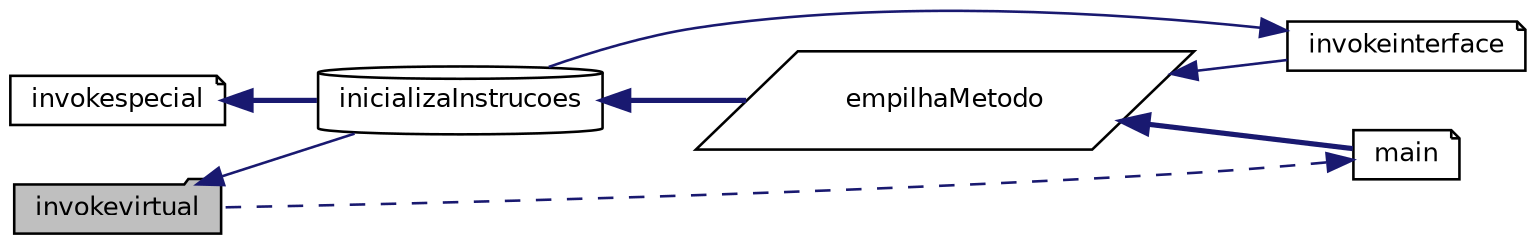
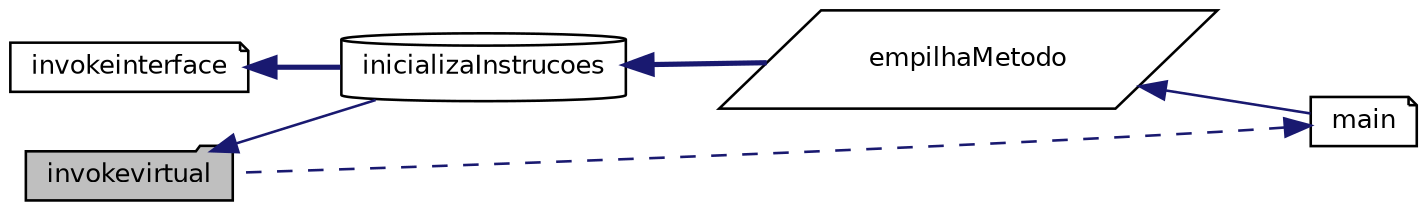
edge "inicializaInstrucoes" -> "invokeinterface": style solid -> bold
edge "invokeinterface" -> "empilhaMetodo": removed
node "invokespecial": removed
edge "main" -> "empilhaMetodo": style bold -> solid
